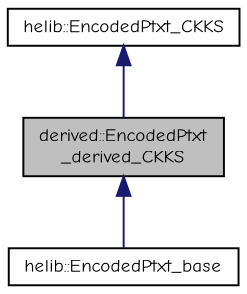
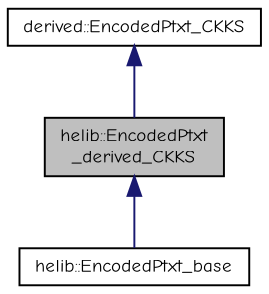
node "helib::EncodedPtxt_CKKS": label "helib::EncodedPtxt_CKKS" -> "derived::EncodedPtxt_CKKS"
node "derived::EncodedPtxt _derived_CKKS": label "derived::EncodedPtxt _derived_CKKS" -> "helib::EncodedPtxt _derived_CKKS"
